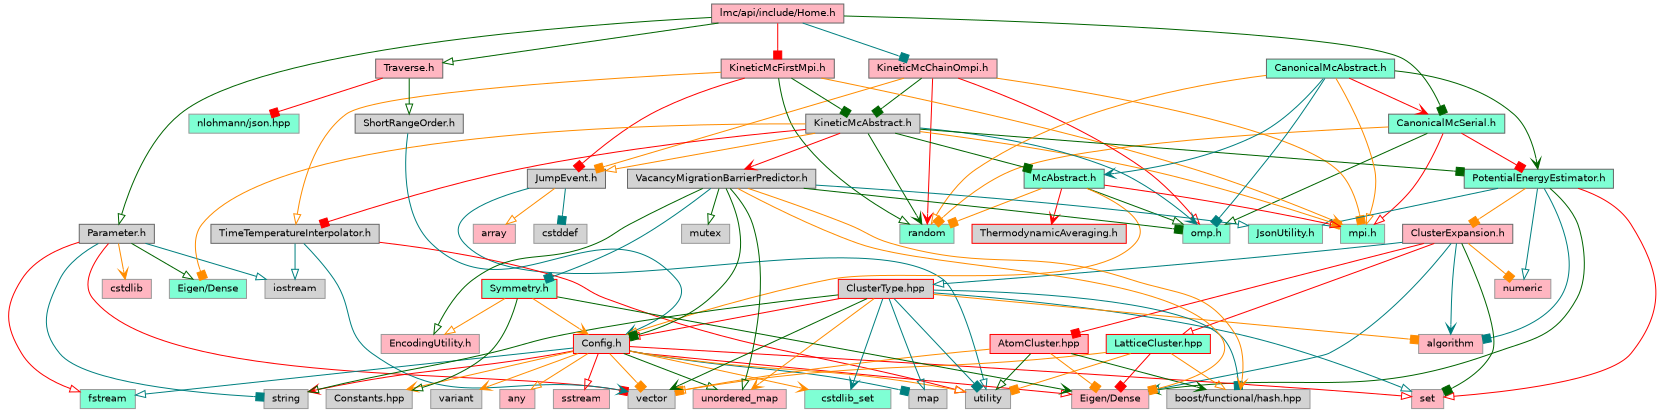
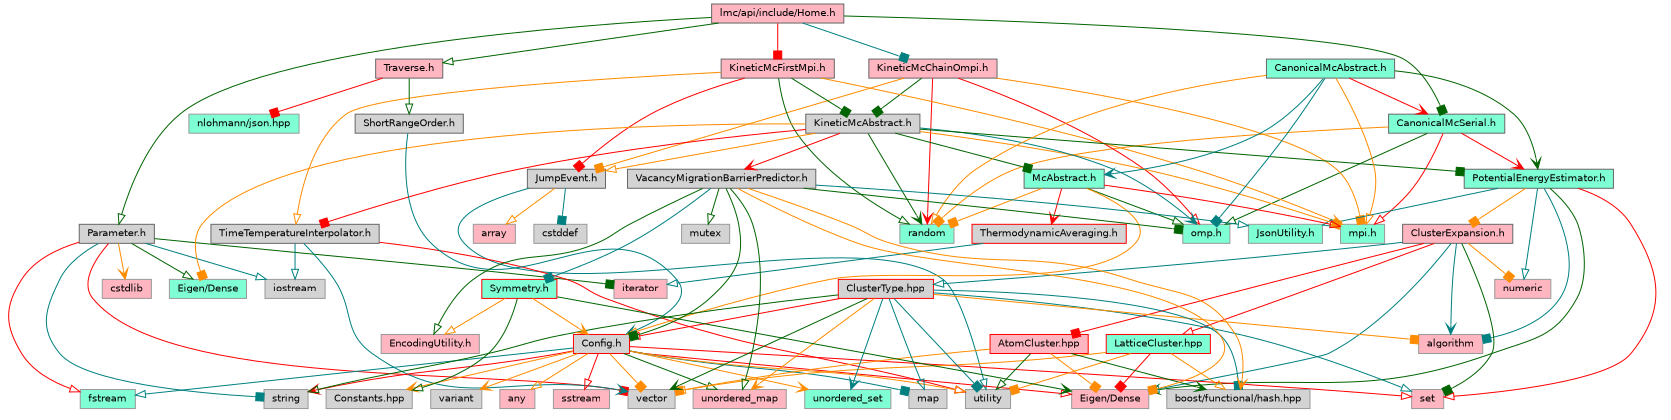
edge "CanonicalMcSerial.h" -> "PotentialEnergyEstimator.h": arrowhead box -> vee
node "iterator": added
node "cstdlib_set": label "cstdlib_set" -> "unordered_set"
